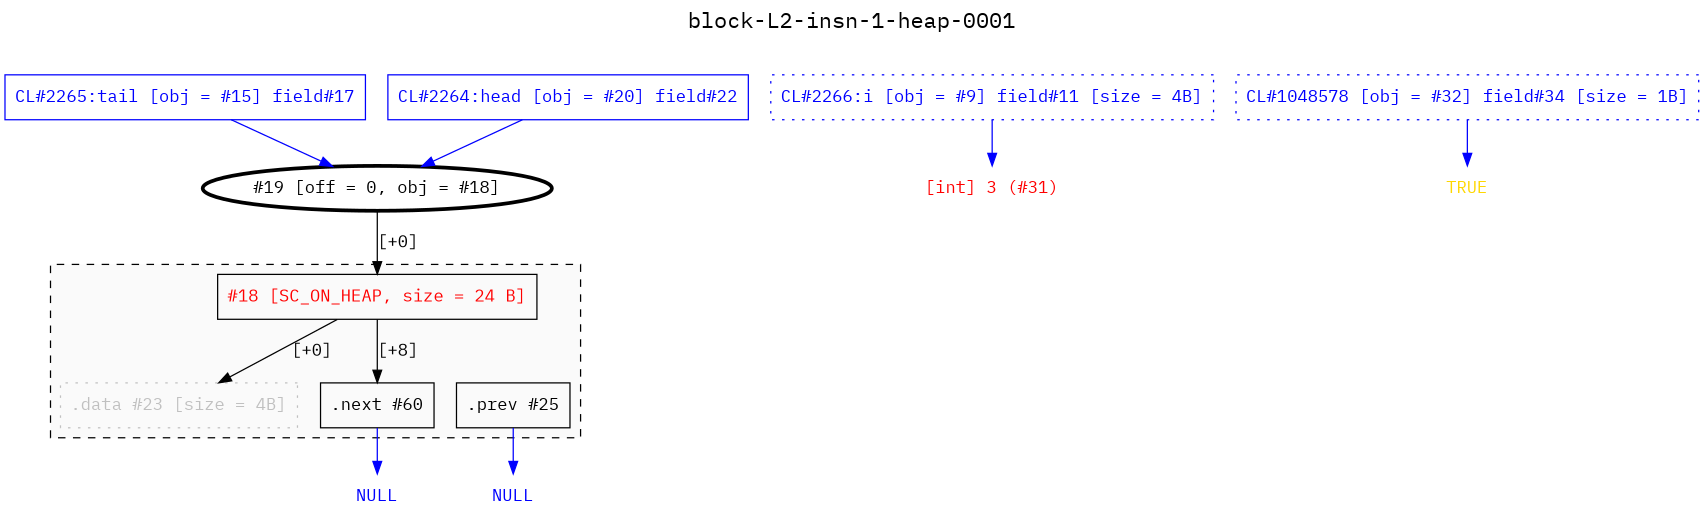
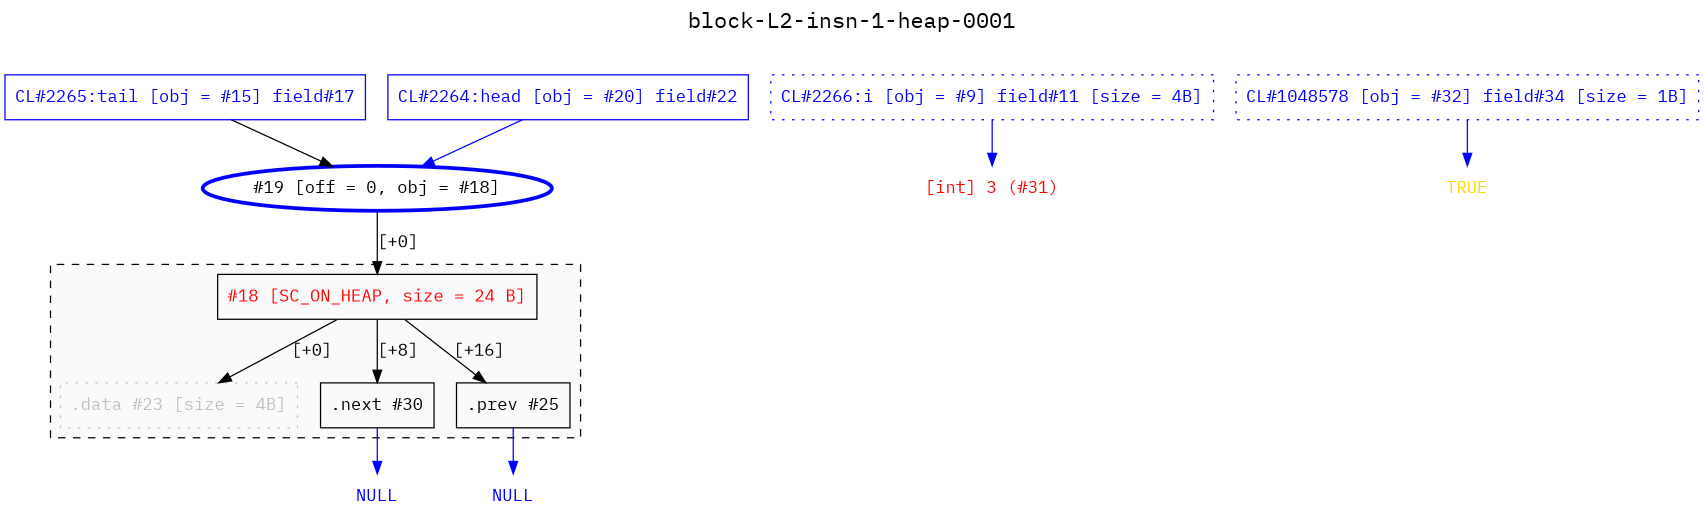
edge "CL#2265:tail [obj = #15] field#17" -> "#19 [off = 0, obj = #18]": color blue -> black
node "#19 [off = 0, obj = #18]": color black -> blue
edge "#18 [SC_ON_HEAP, size = 24 B]" -> ".prev #25": added, label "[+16]"
node ".next #60": label ".next #60" -> ".next #30"
